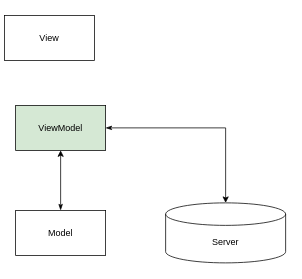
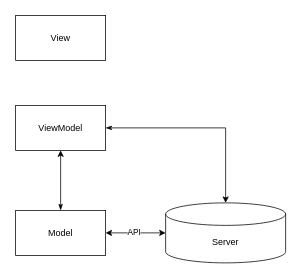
node "View": moved (49, 38) -> (60, 38)
node "ViewModel": fillcolor #d5e8d4 -> #ffffff
edge "Model" -- "Server": added, label "API"
